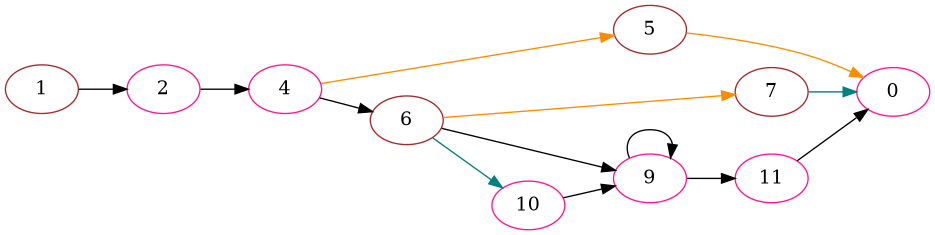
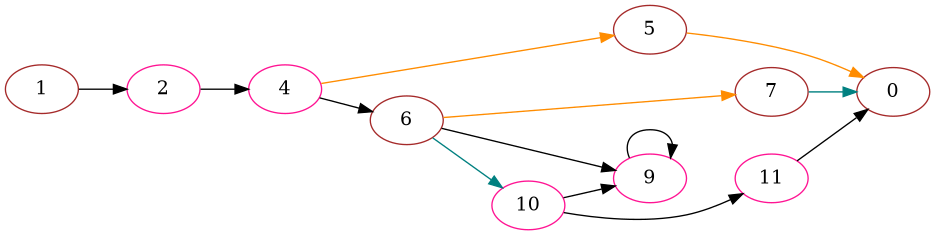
node "0": color deeppink -> brown
edge "9" -> "11": now "10" -> "11"
